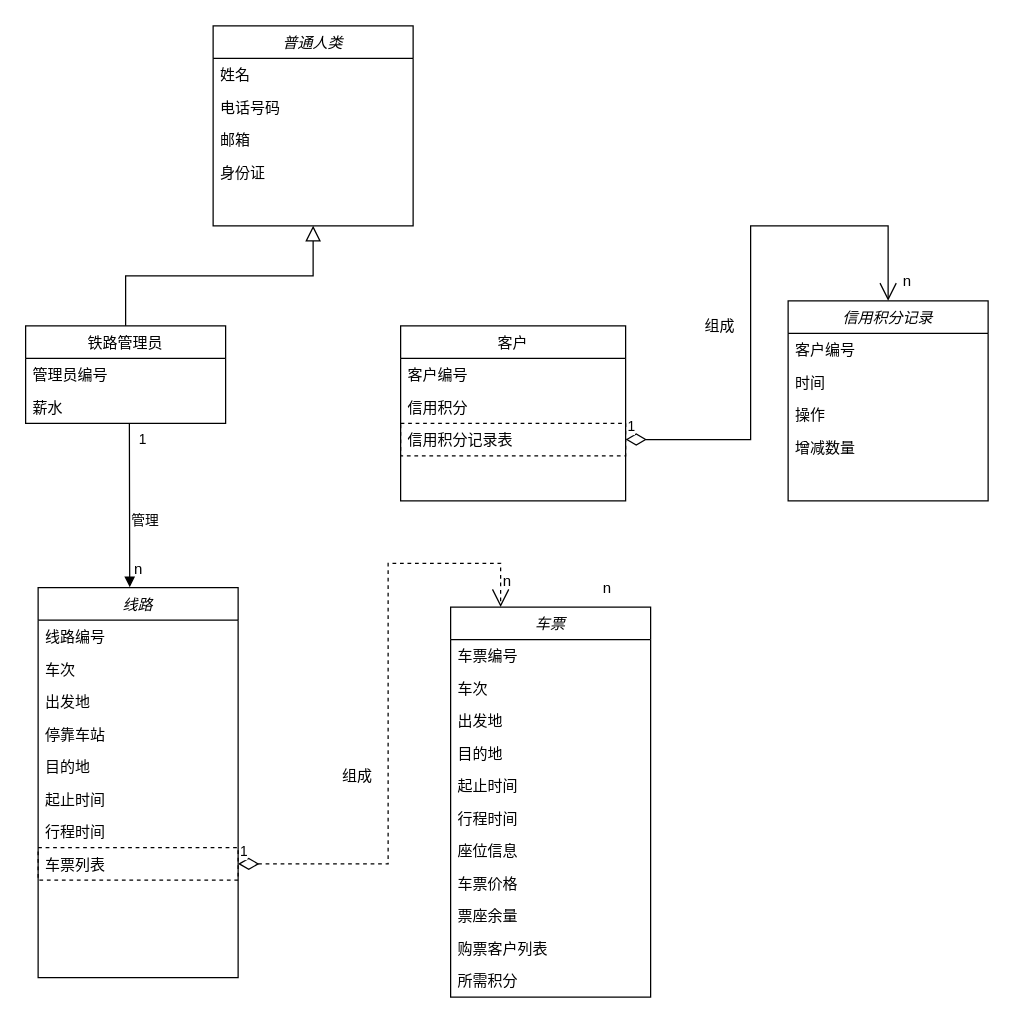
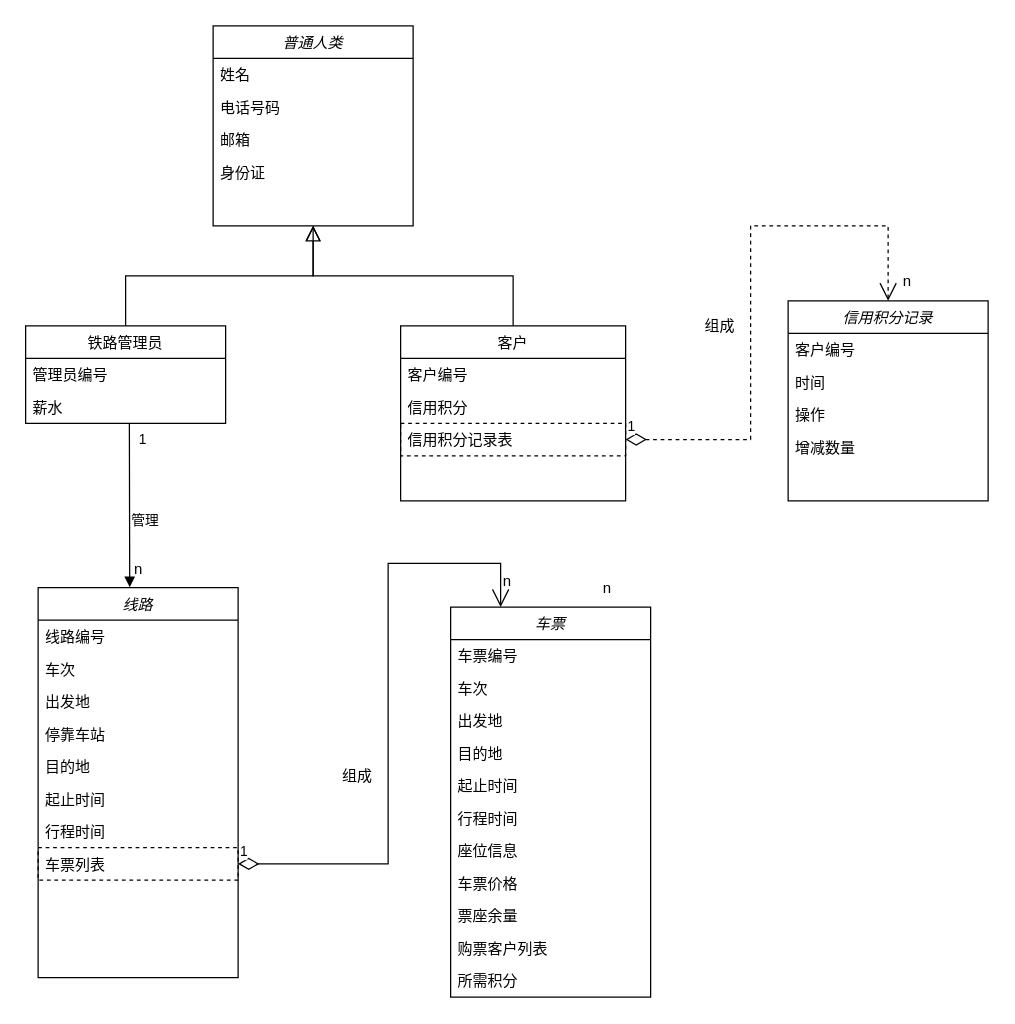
edge "铁路管理员" -> "普通人类": arrowhead block -> open
edge "客户" -> "普通人类": added
edge "信用积分记录" -- "信用积分记录表": style solid -> dashed
edge "车票" -- "车票列表": style dashed -> solid
